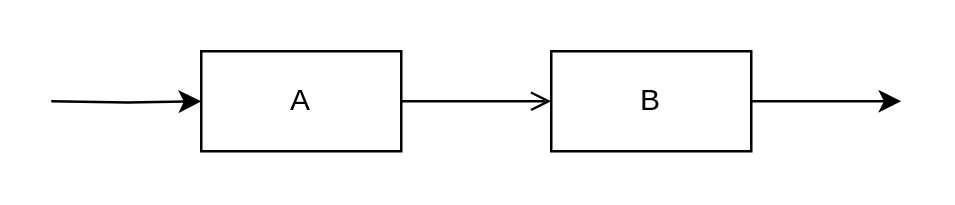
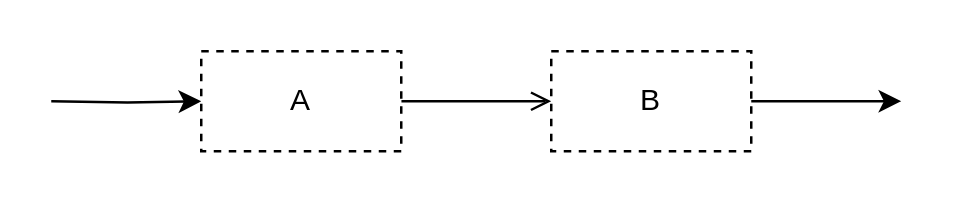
node "A": style solid -> dashed
node "B": style solid -> dashed
